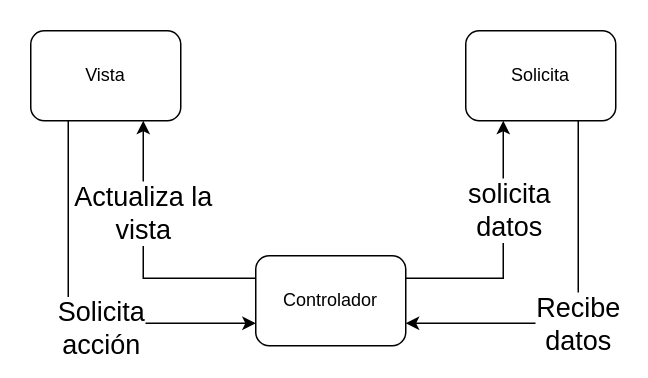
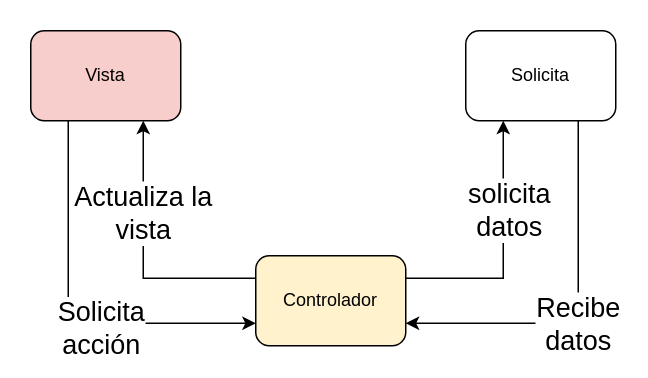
node "Vista": fillcolor #ffffff -> #f8cecc
node "Controlador": fillcolor #ffffff -> #fff2cc
